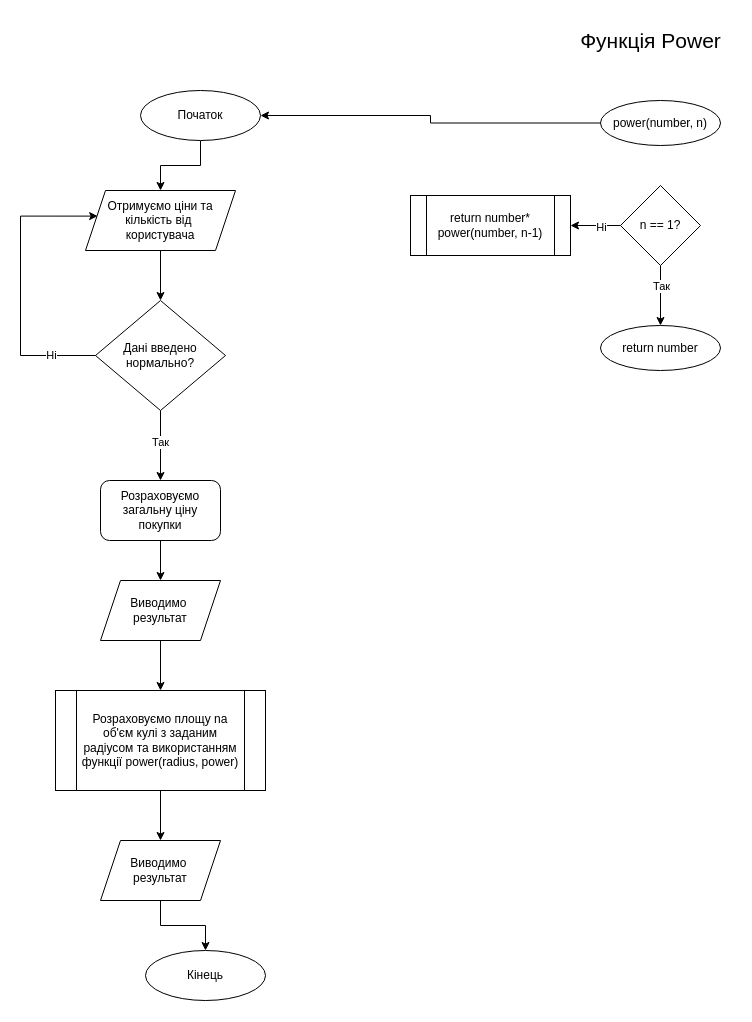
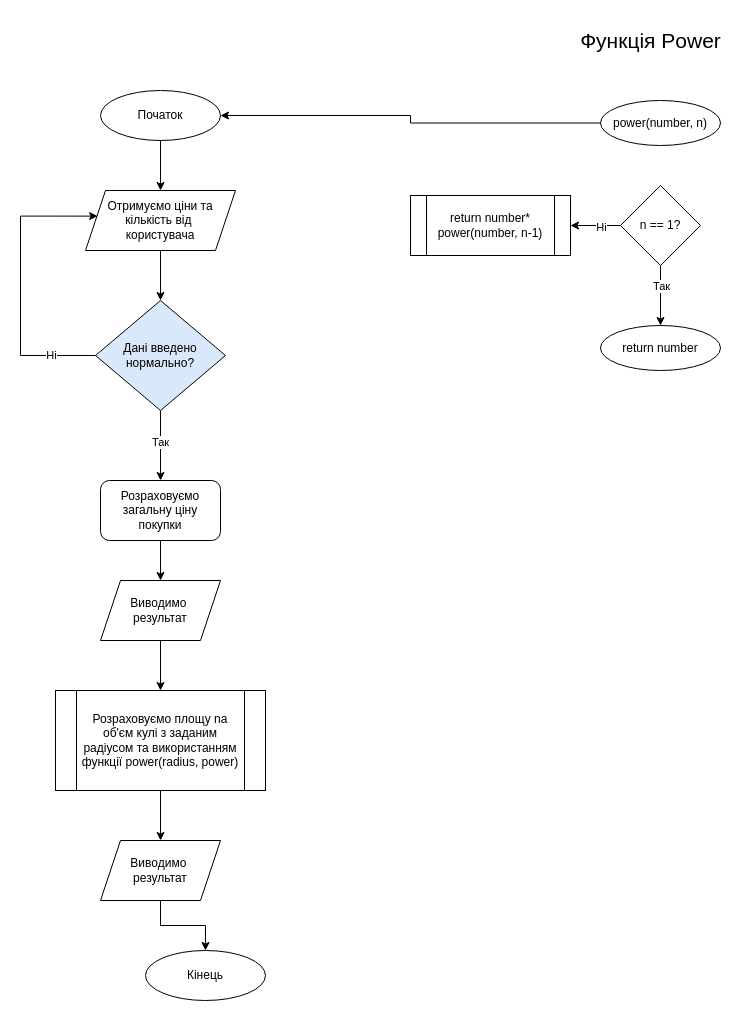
node "Початок": moved (201, 116) -> (161, 116)
node "Дані введено нормально?": fillcolor #ffffff -> #dae8fc
